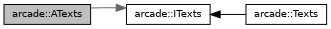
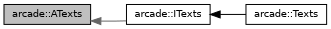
edge "arcade::ATexts" -> "arcade::ITexts": reversed
